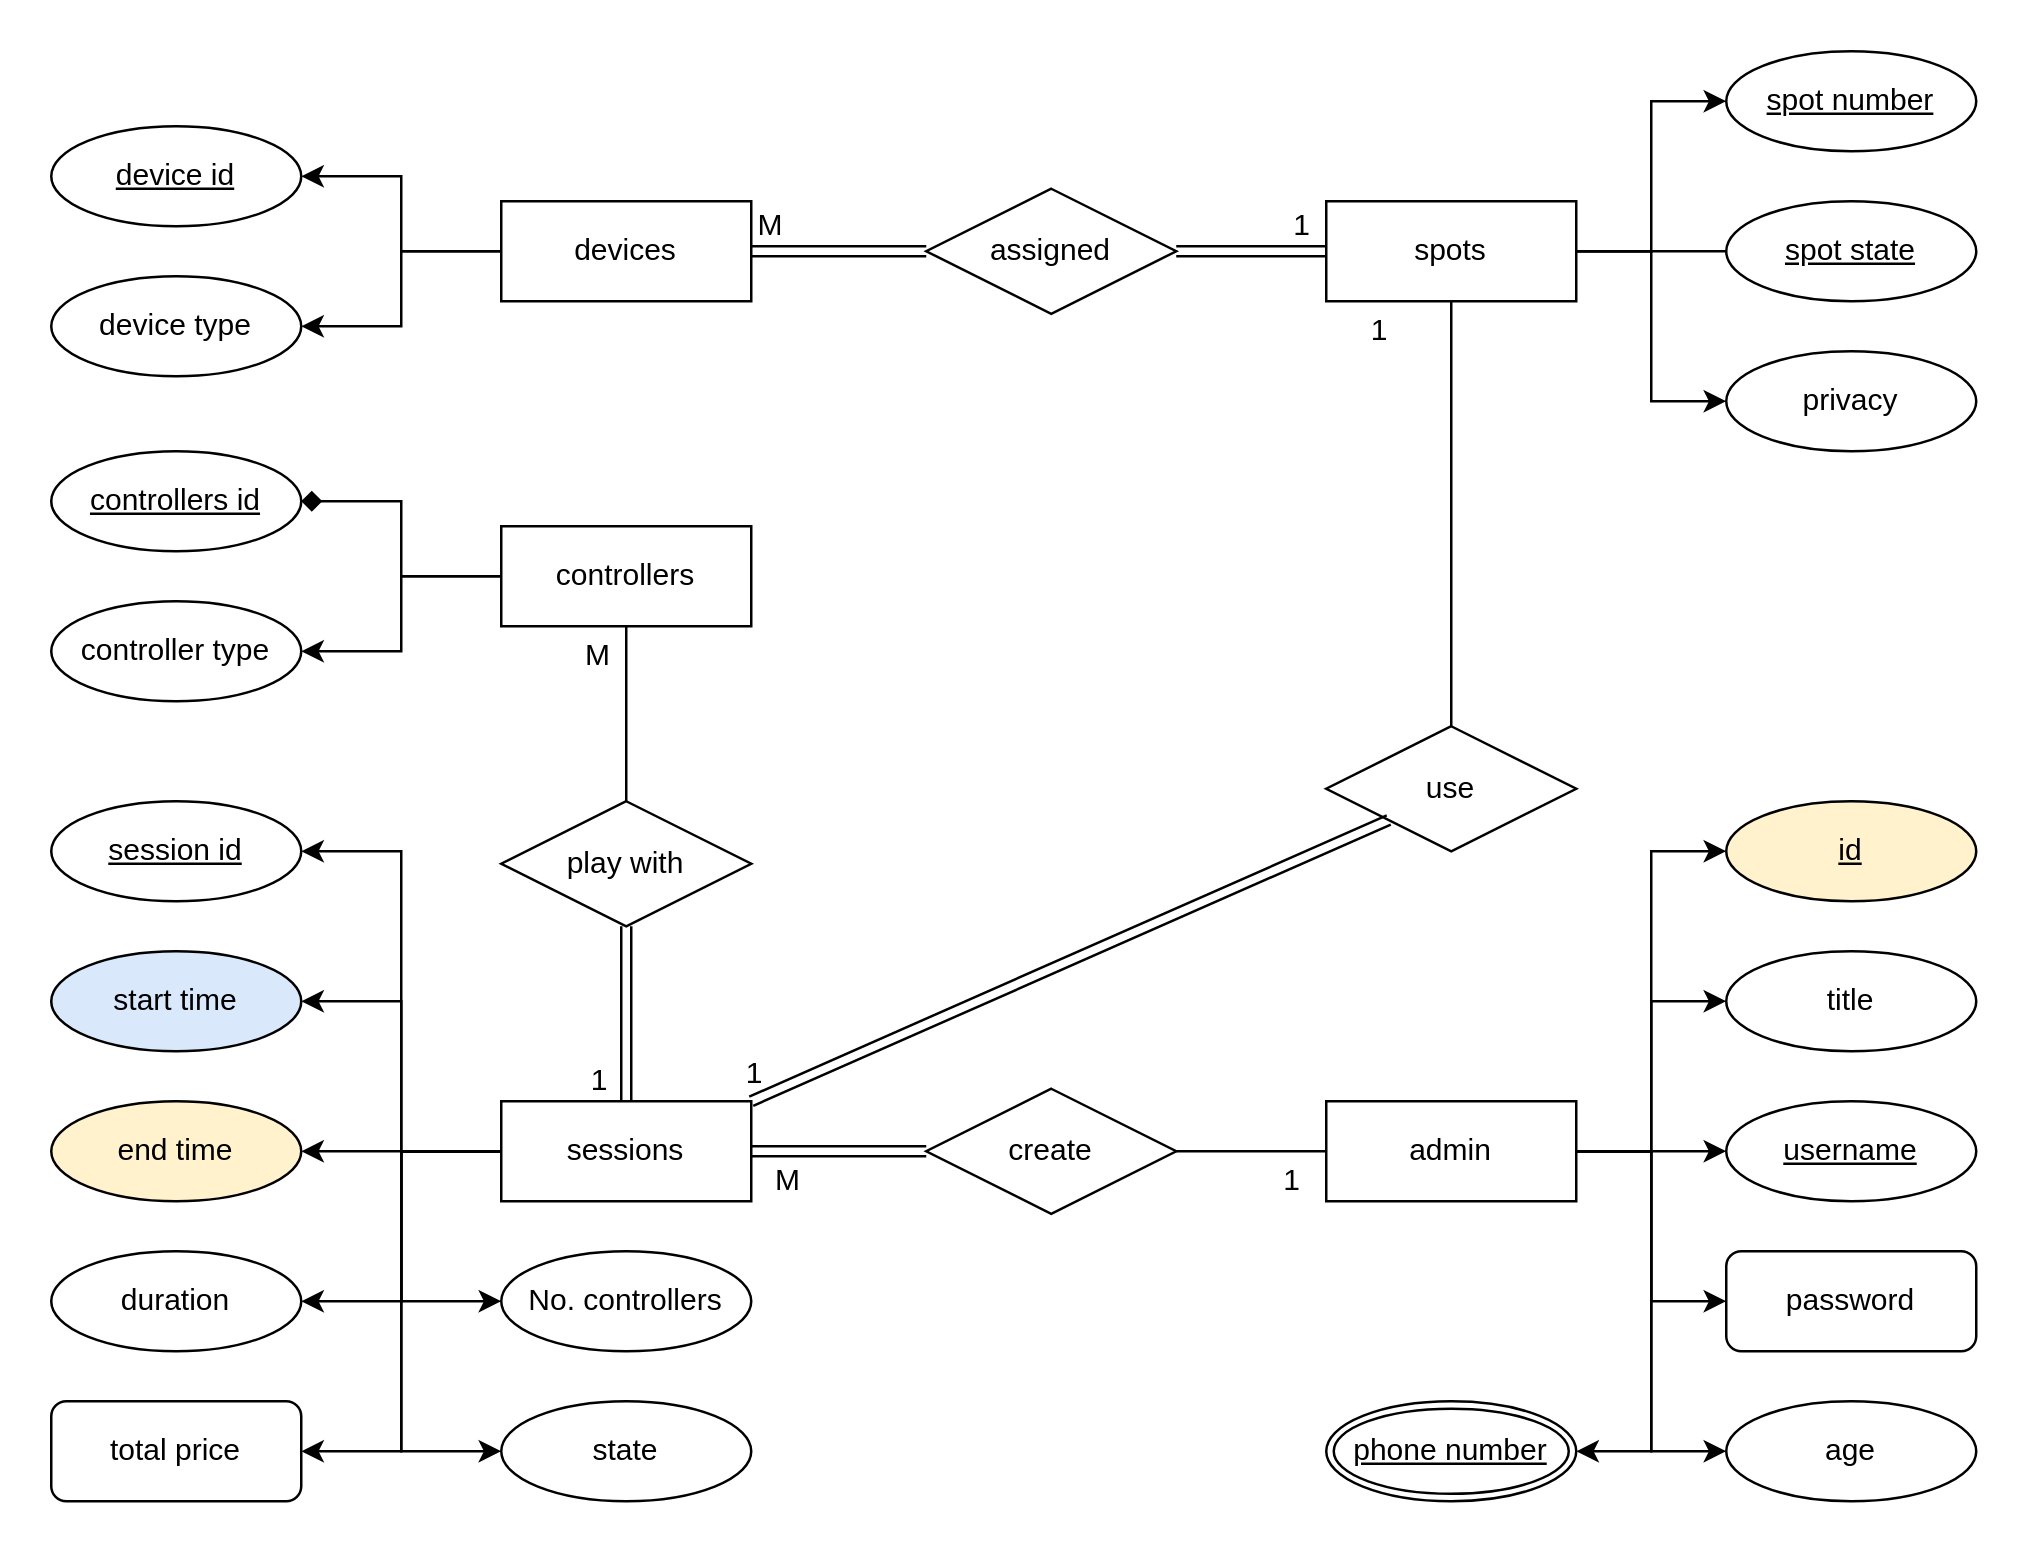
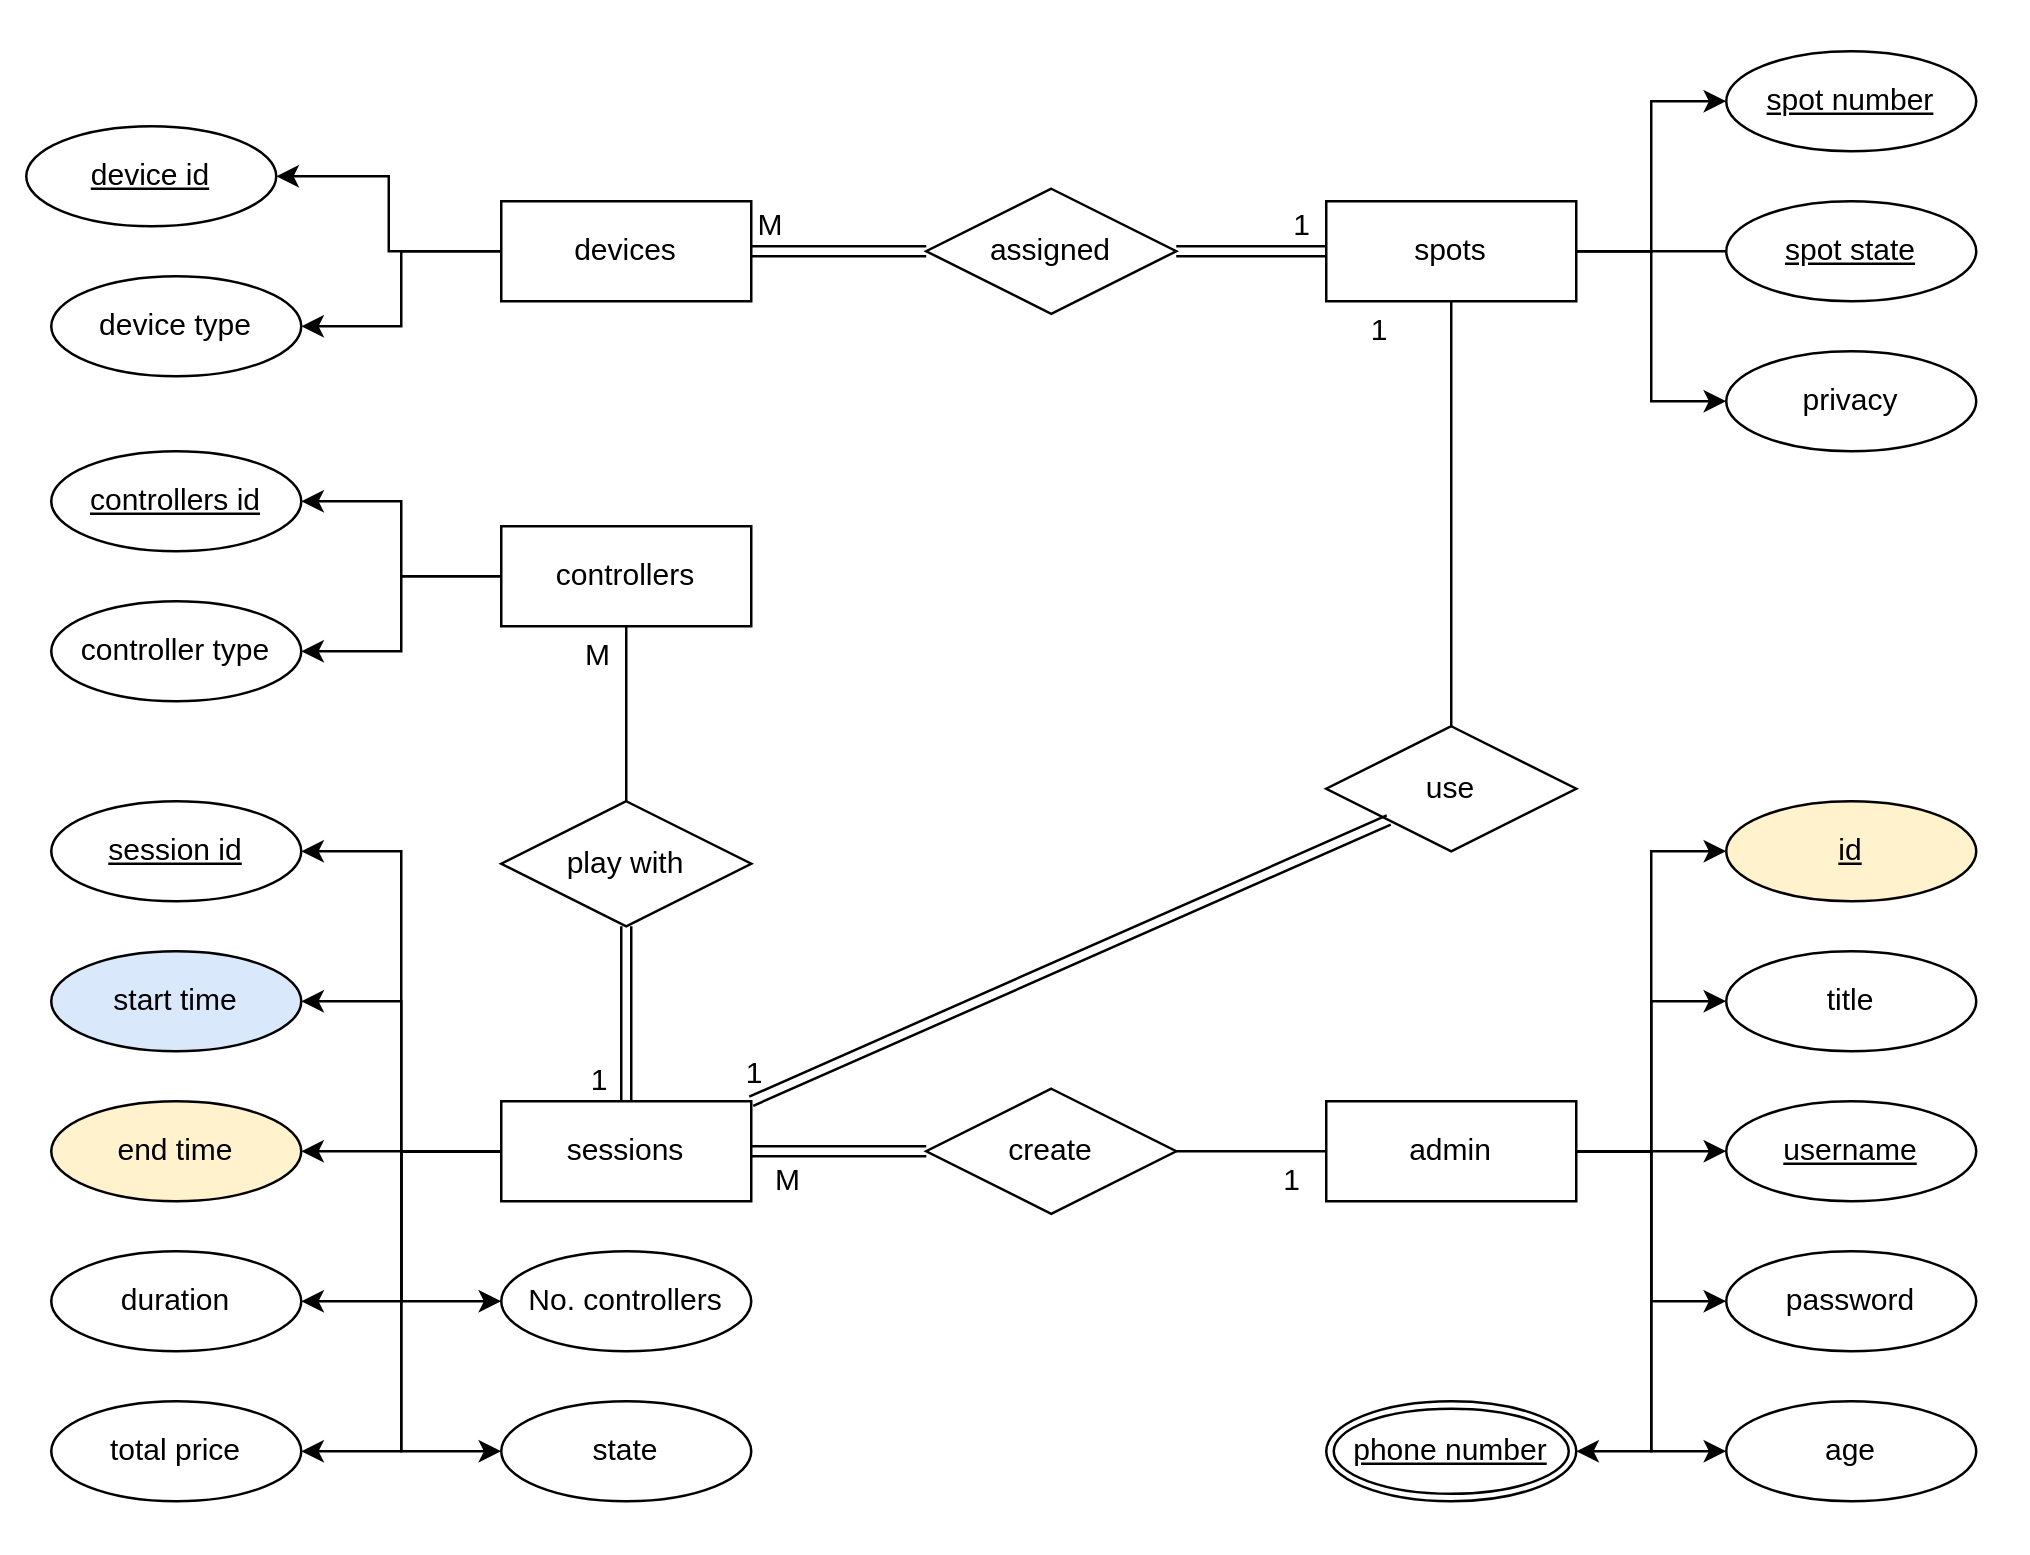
node "device id": moved (176, 176) -> (151, 176)
edge "controllers" -> "controllers id": arrowhead diamond -> classic
node "password": shape rounded rectangle -> ellipse
node "total price": shape rounded rectangle -> ellipse
